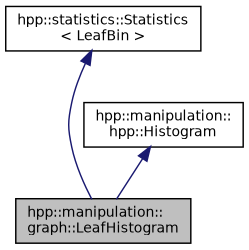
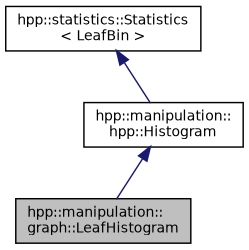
edge "hpp::manipulation:: graph::LeafHistogram" -> "hpp::statistics::Statistics < LeafBin >": now "hpp::manipulation:: hpp::Histogram" -> "hpp::statistics::Statistics < LeafBin >"
